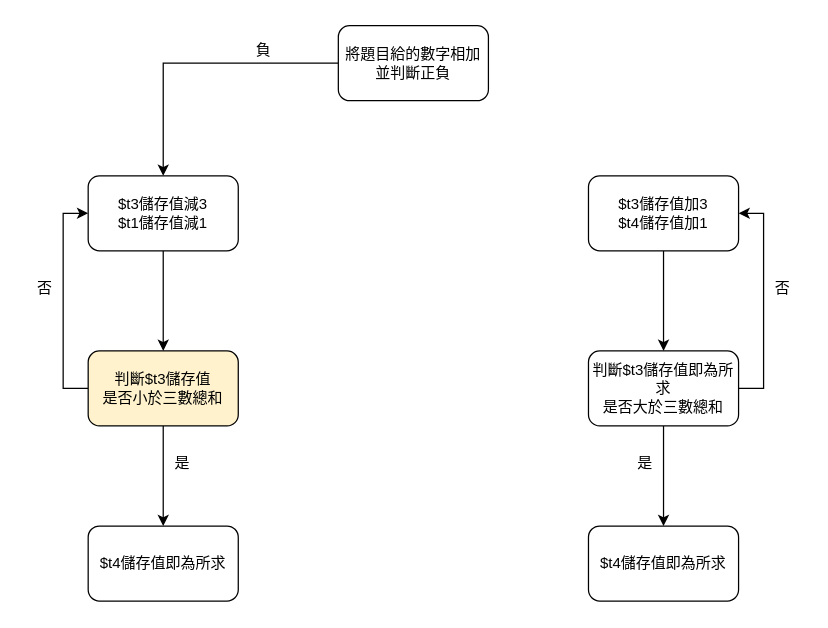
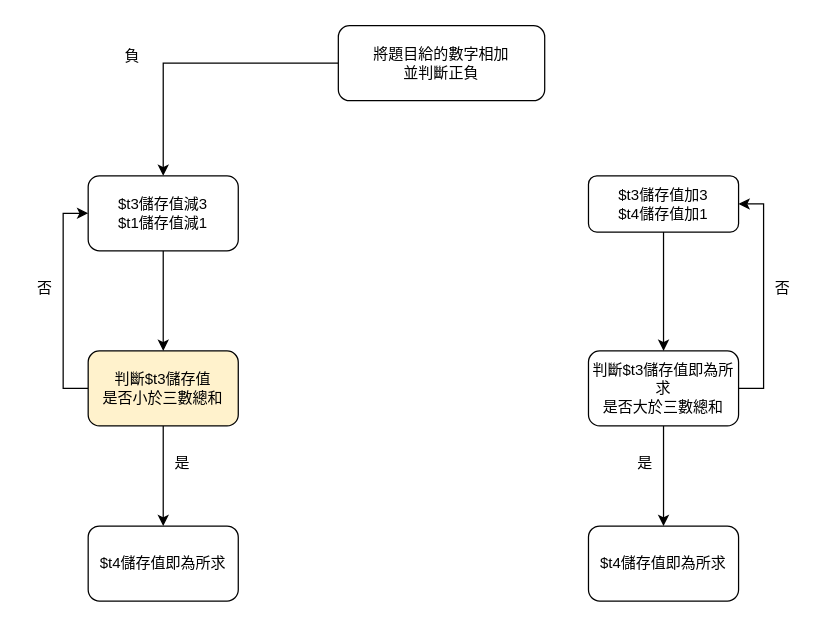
node "負": moved (263, 51) -> (132, 57)
node "將題目給的數字相加 並判斷正負": size 150x75 -> 206x75
node "$t3儲存值加3 $t4儲存值加1": size 150x75 -> 150x56
